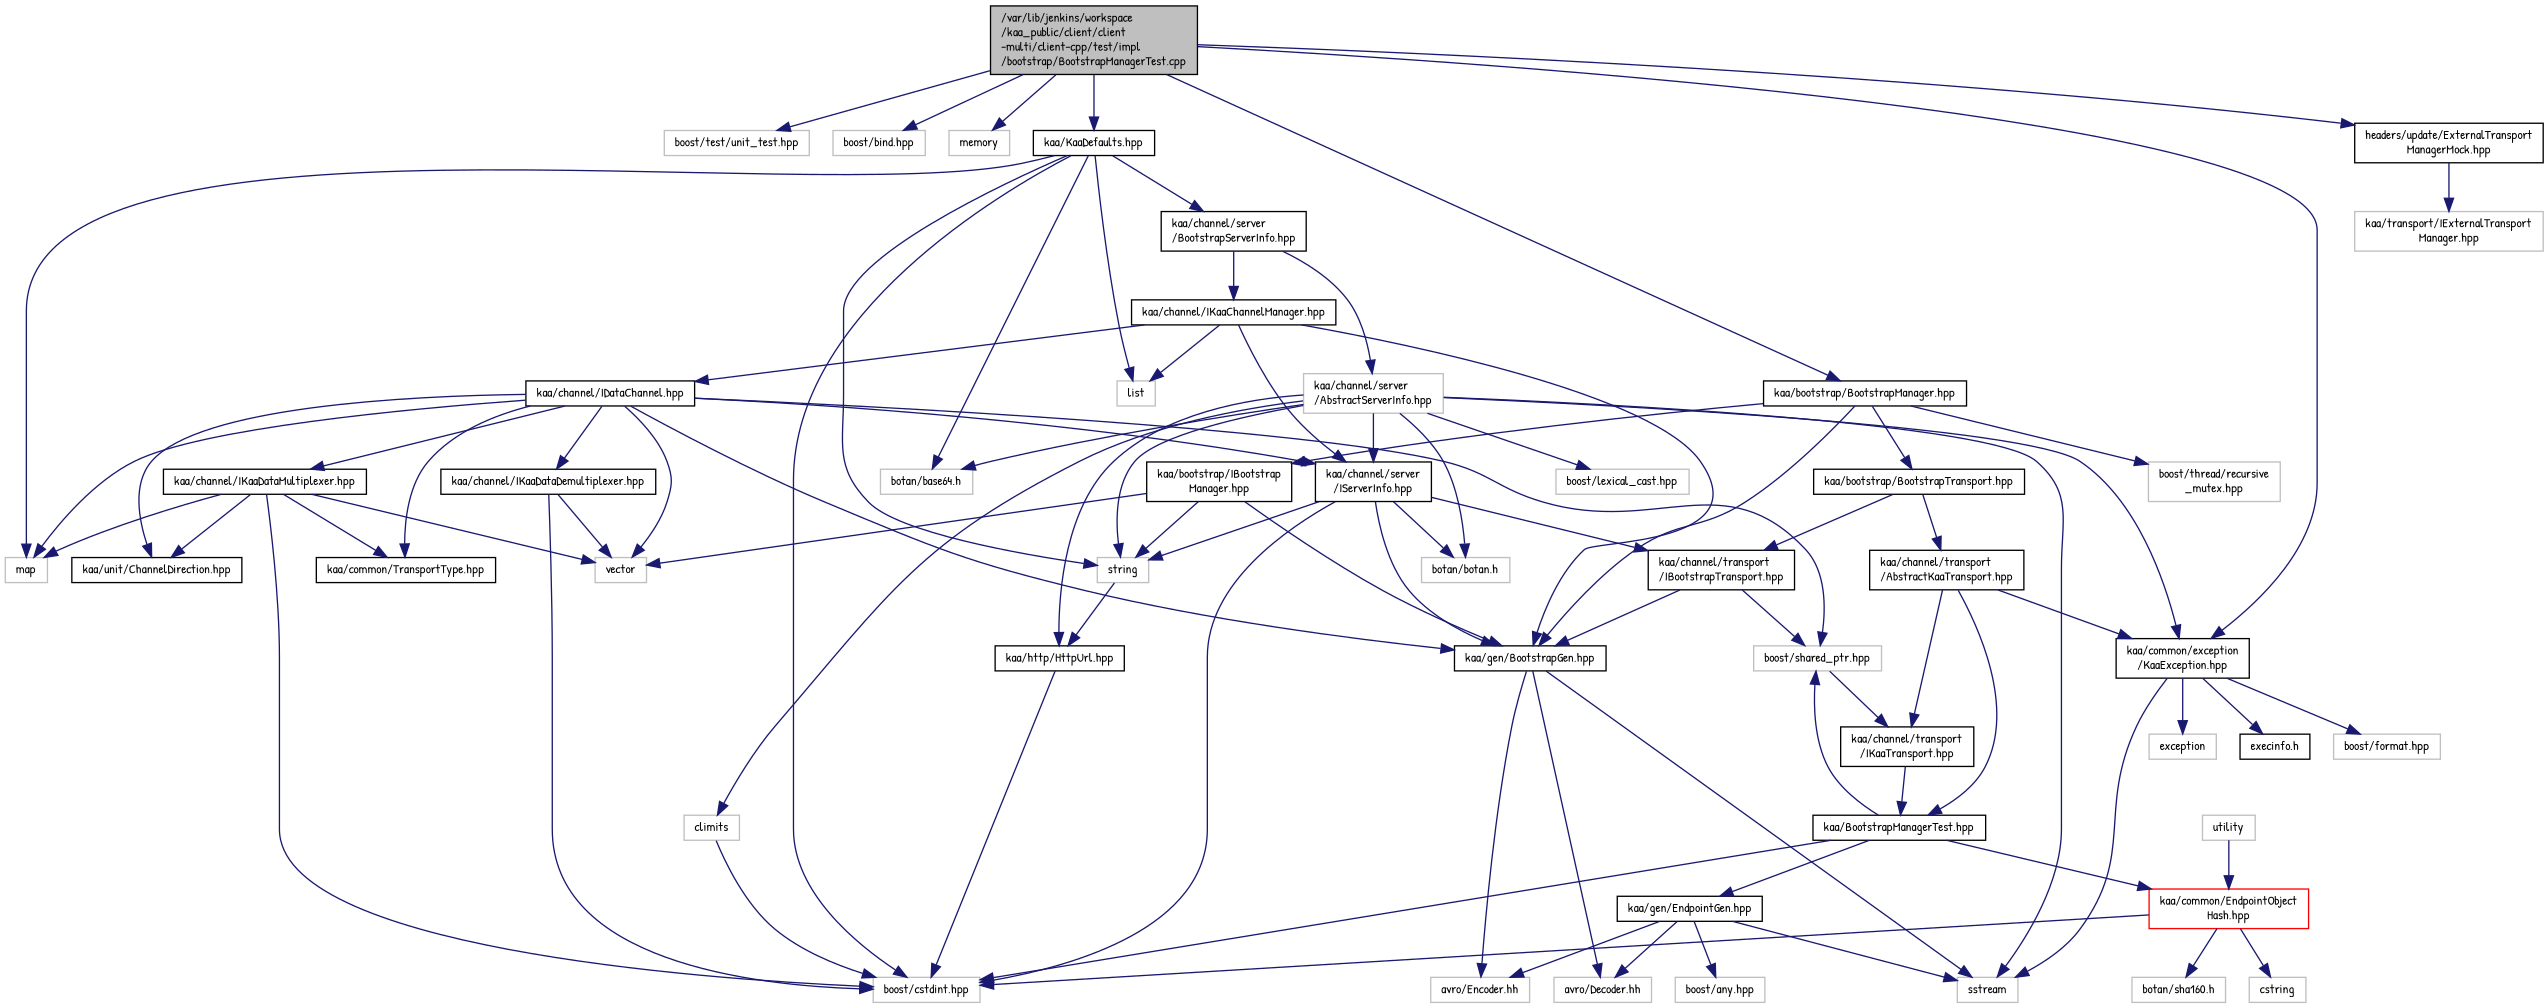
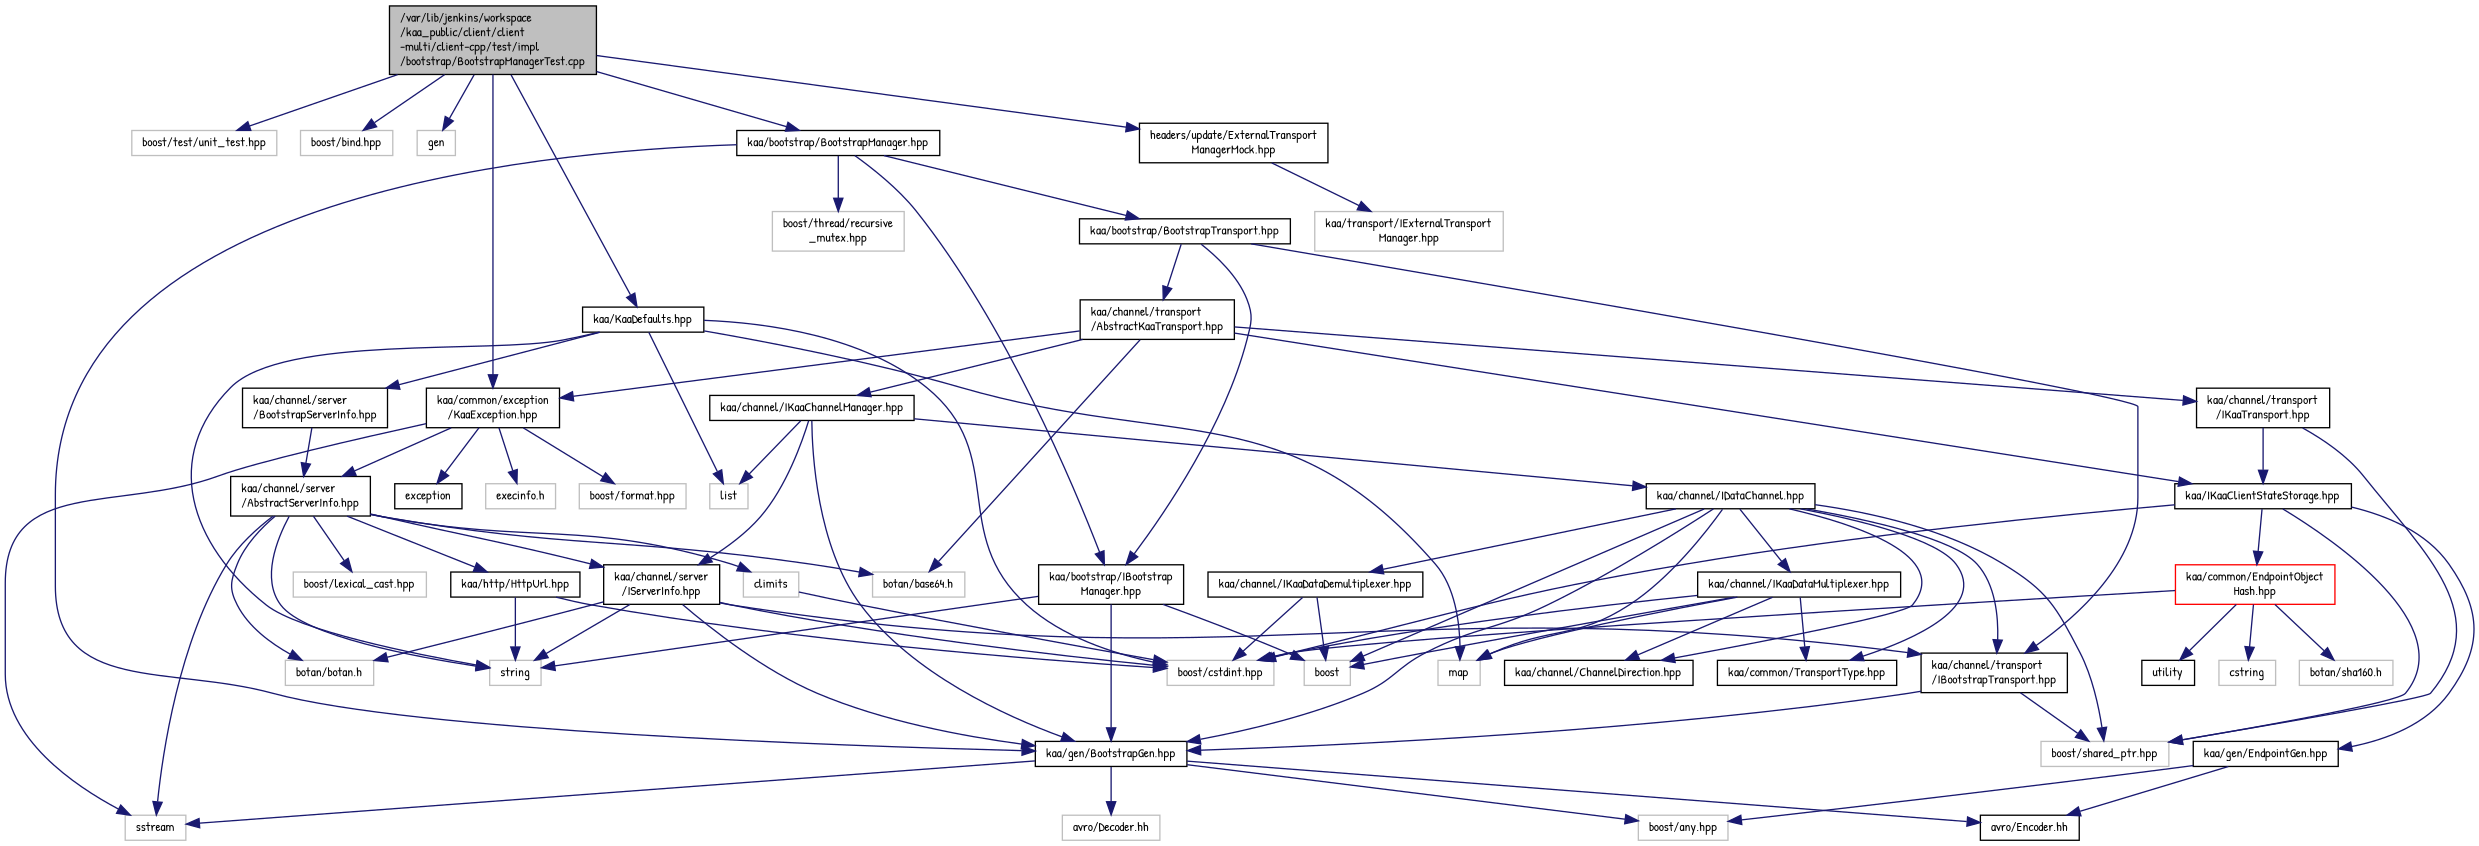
node "memory": label "memory" -> "gen"
edge "kaa/channel/server /BootstrapServerInfo.hpp" -> "kaa/channel/IKaaChannelManager.hpp": now "kaa/channel/transport /AbstractKaaTransport.hpp" -> "kaa/channel/IKaaChannelManager.hpp"
edge "kaa/KaaDefaults.hpp" -> "botan/base64.h": now "kaa/channel/transport /AbstractKaaTransport.hpp" -> "botan/base64.h"
node "kaa/channel/server /AbstractServerInfo.hpp": color grey75 -> black
edge "kaa/bootstrap/BootstrapTransport.hpp" -> "kaa/bootstrap/IBootstrap Manager.hpp": added
edge "kaa/channel/IDataChannel.hpp" -> "kaa/channel/server /IServerInfo.hpp": now "kaa/channel/IDataChannel.hpp" -> "kaa/channel/transport /IBootstrapTransport.hpp"
edge "kaa/channel/server /AbstractServerInfo.hpp" -> "kaa/common/exception /KaaException.hpp": reversed
node "kaa/unit/ChannelDirection.hpp": label "kaa/unit/ChannelDirection.hpp" -> "kaa/channel/ChannelDirection.hpp"
node "vector": label "vector" -> "boost"
edge "string" -> "kaa/http/HttpUrl.hpp": reversed
edge "boost/shared_ptr.hpp" -> "kaa/channel/transport /IKaaTransport.hpp": reversed
node "exception": color grey75 -> black
node "execinfo.h": color black -> grey75
edge "kaa/gen/BootstrapGen.hpp" -> "boost/any.hpp": added
node "kaa/BootstrapManagerTest.hpp": label "kaa/BootstrapManagerTest.hpp" -> "kaa/IKaaClientStateStorage.hpp"
node "utility": color grey75 -> black
edge "utility" -> "kaa/common/EndpointObject Hash.hpp": reversed
edge "kaa/gen/EndpointGen.hpp" -> "avro/Decoder.hh": removed
edge "kaa/gen/EndpointGen.hpp" -> "sstream": removed
node "avro/Encoder.hh": color grey75 -> black
